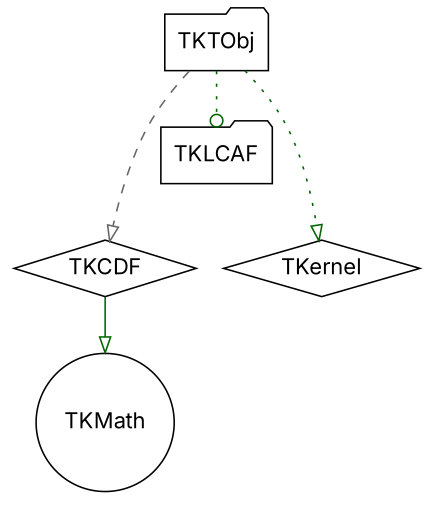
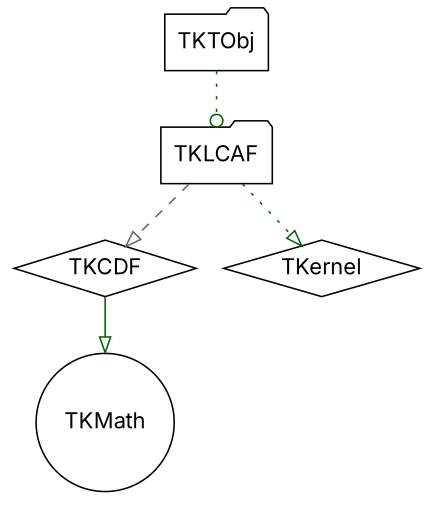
edge "TKTObj" -> "TKernel": now "TKLCAF" -> "TKernel"
edge "TKTObj" -> "TKCDF": now "TKLCAF" -> "TKCDF"
